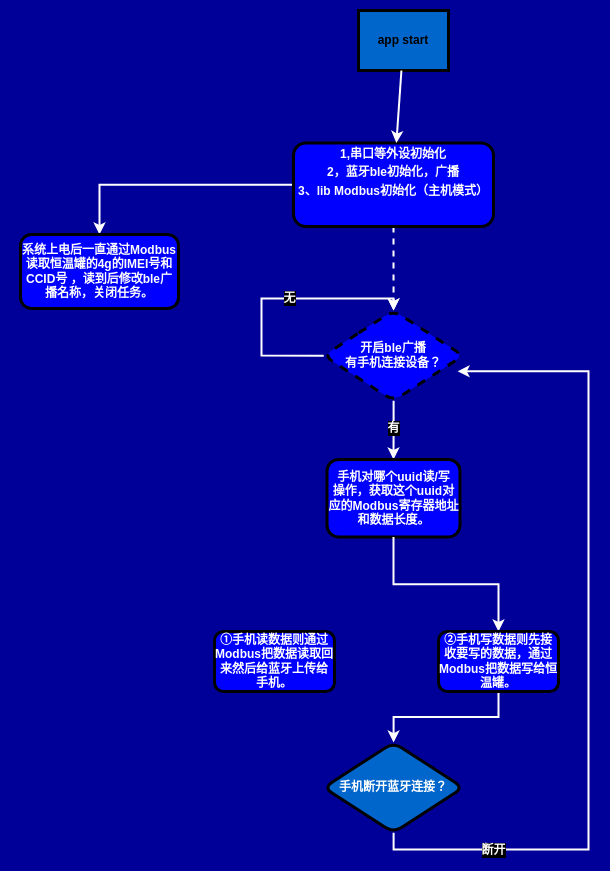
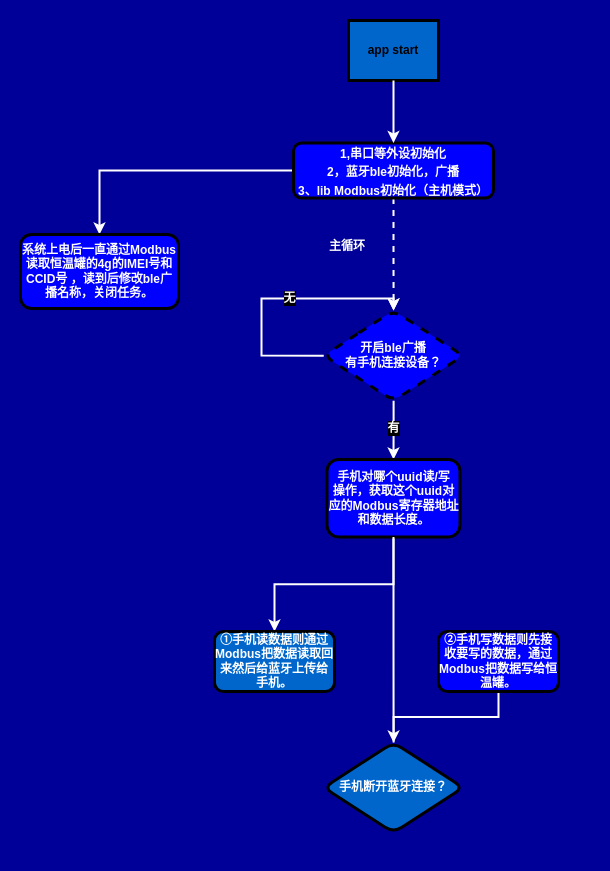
node "app start": moved (404, 41) -> (394, 51)
node "1,串口等外设初始化 2，蓝牙ble初始化，广播 3、lib Modbus初始化（主机模式）": size 200x84 -> 200x55
node "主循环": added
edge "手机对哪个uuid读/写 操作，获取这个uuid对应的Modbus寄存器地址和数据长度。" -> "①手机读数据则通过Modbus把数据读取回来然后给蓝牙上传给手机。": added
edge "手机对哪个uuid读/写 操作，获取这个uuid对应的Modbus寄存器地址和数据长度。" -> "②手机写数据则先接收要写的数据，通过Modbus把数据写给恒温罐。": now "手机对哪个uuid读/写 操作，获取这个uuid对应的Modbus寄存器地址和数据长度。" -> "手机断开蓝牙连接？"
edge "手机断开蓝牙连接？" -> "开启ble广播 有手机连接设备？": removed, label "断开"
node "①手机读数据则通过Modbus把数据读取回来然后给蓝牙上传给手机。": fillcolor #0000ff -> #0066cc
edge "②手机写数据则先接收要写的数据，通过Modbus把数据写给恒温罐。" -> "手机断开蓝牙连接？": arrowhead classic -> none
